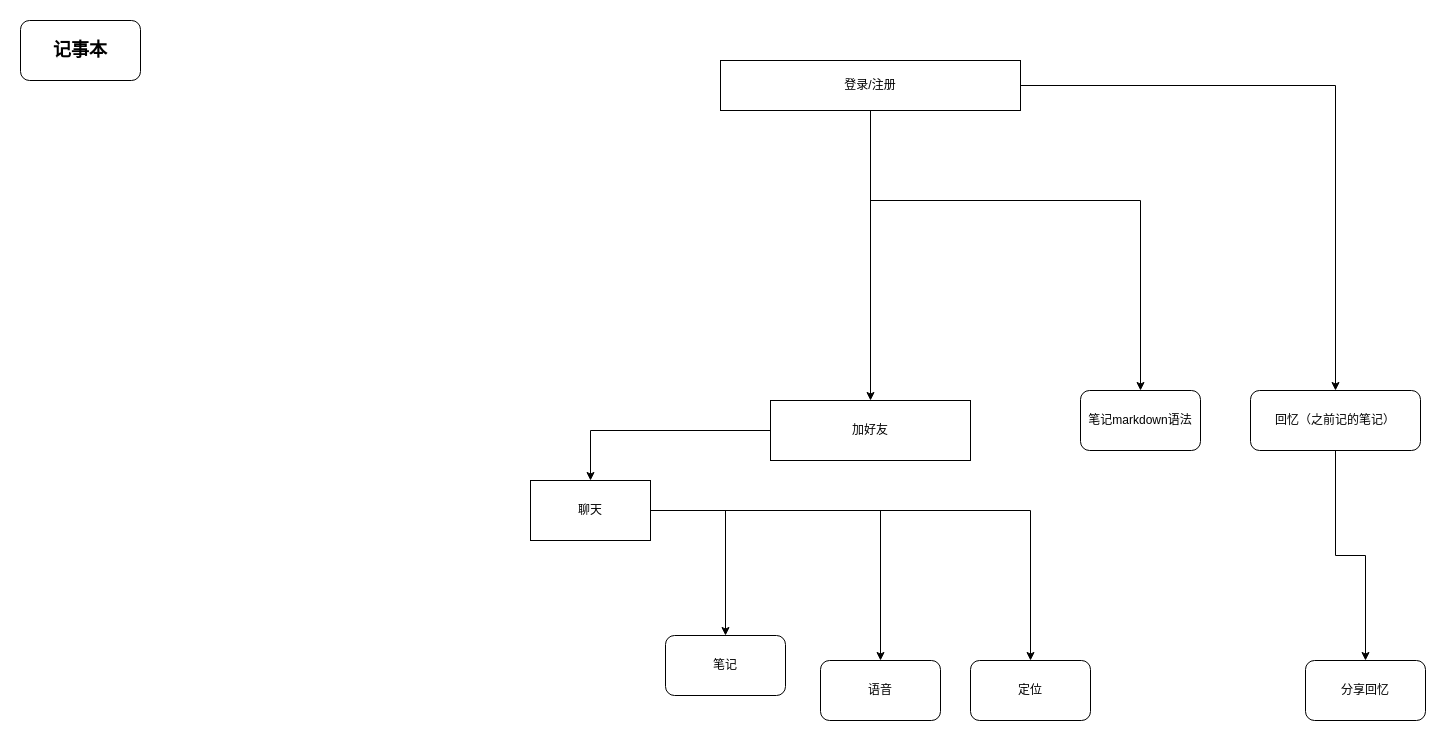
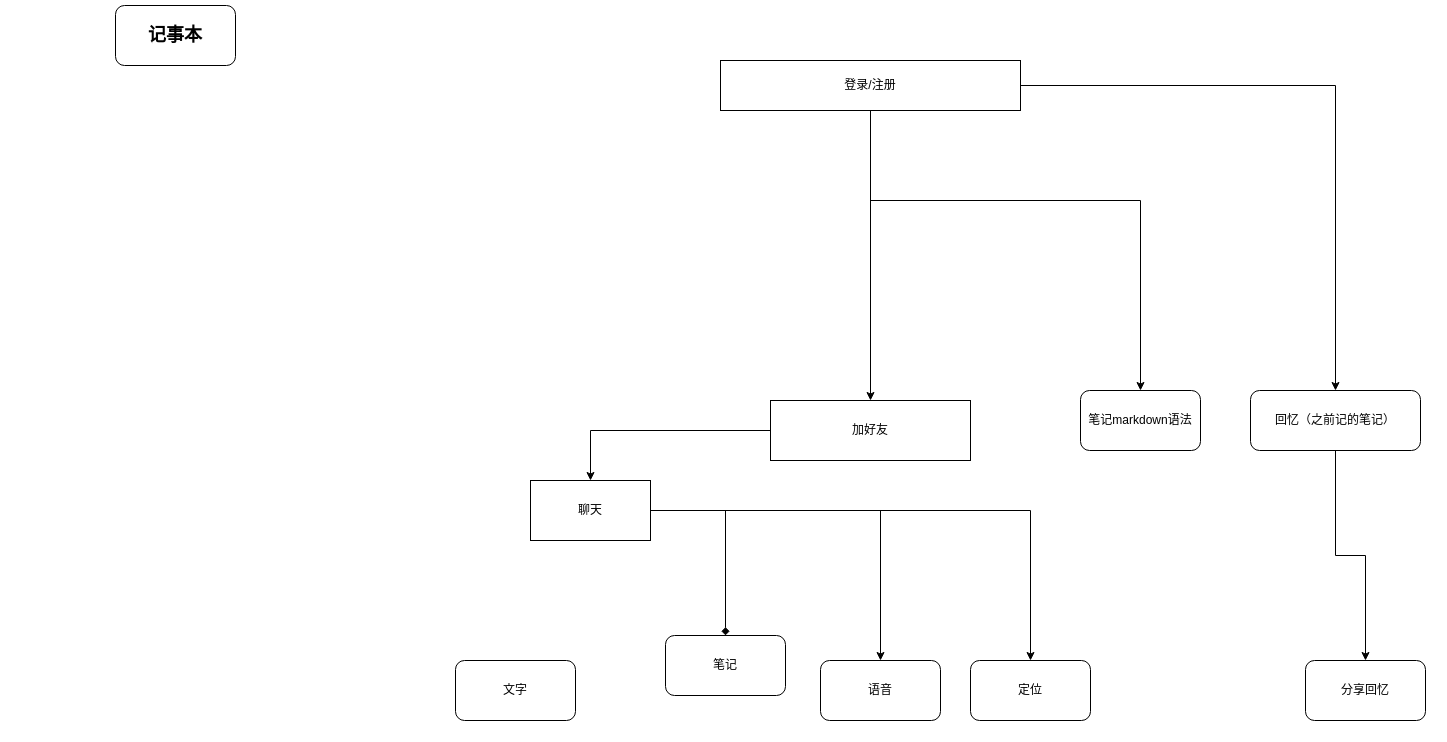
node "记事本": moved (81, 51) -> (176, 36)
edge "聊天" -> "笔记": arrowhead classic -> diamond
node "文字": added
